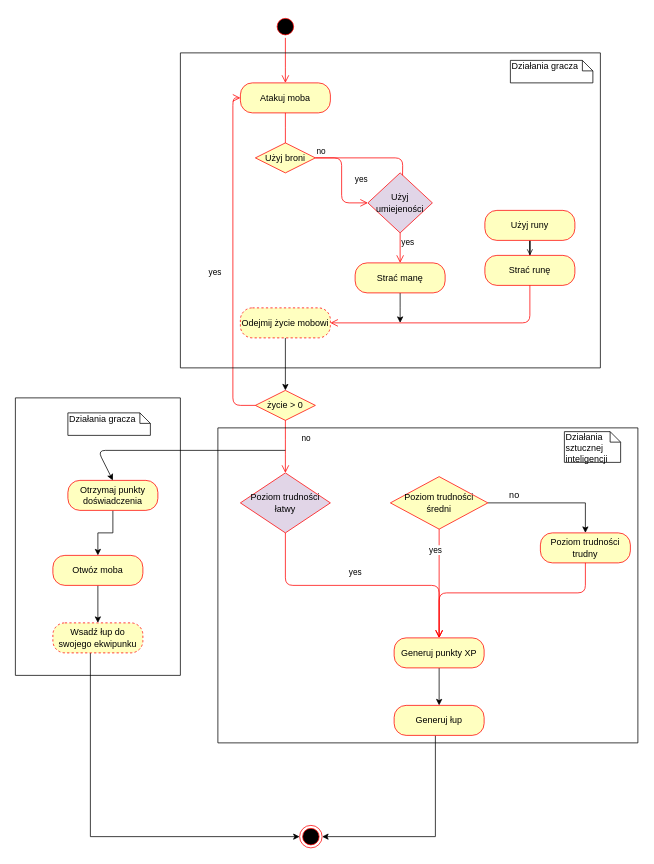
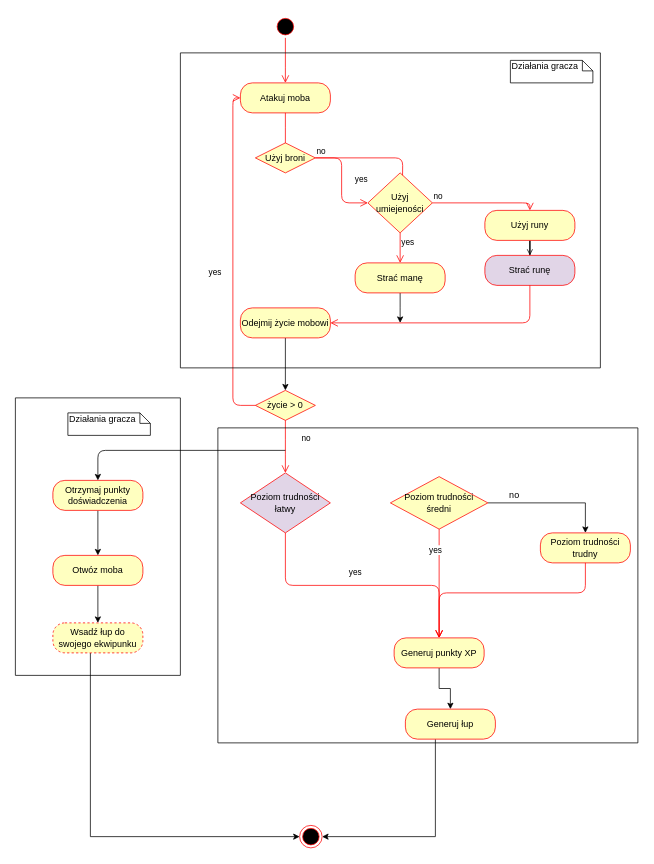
node "Użyj umiejeności": fillcolor #e1d5e7 -> #ffffc0
edge "Użyj umiejeności" -> "Użyj runy": added, label "no"
node "Strać runę": fillcolor #ffffc0 -> #e1d5e7
node "Odejmij życie mobowi": style dashed -> solid
node "Działania sztucznej inteligencji": removed
node "Otrzymaj punkty doświadczenia": moved (113, 495) -> (98, 495)
node "Generuj łup": moved (439, 720) -> (450, 724)
